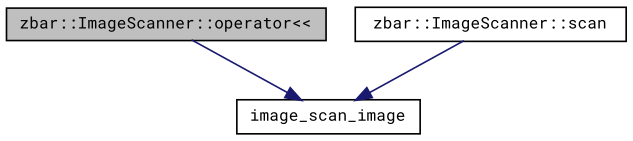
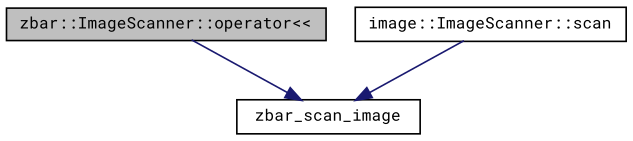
node "zbar::ImageScanner::scan": label "zbar::ImageScanner::scan" -> "image::ImageScanner::scan"
node "image_scan_image": label "image_scan_image" -> "zbar_scan_image"
